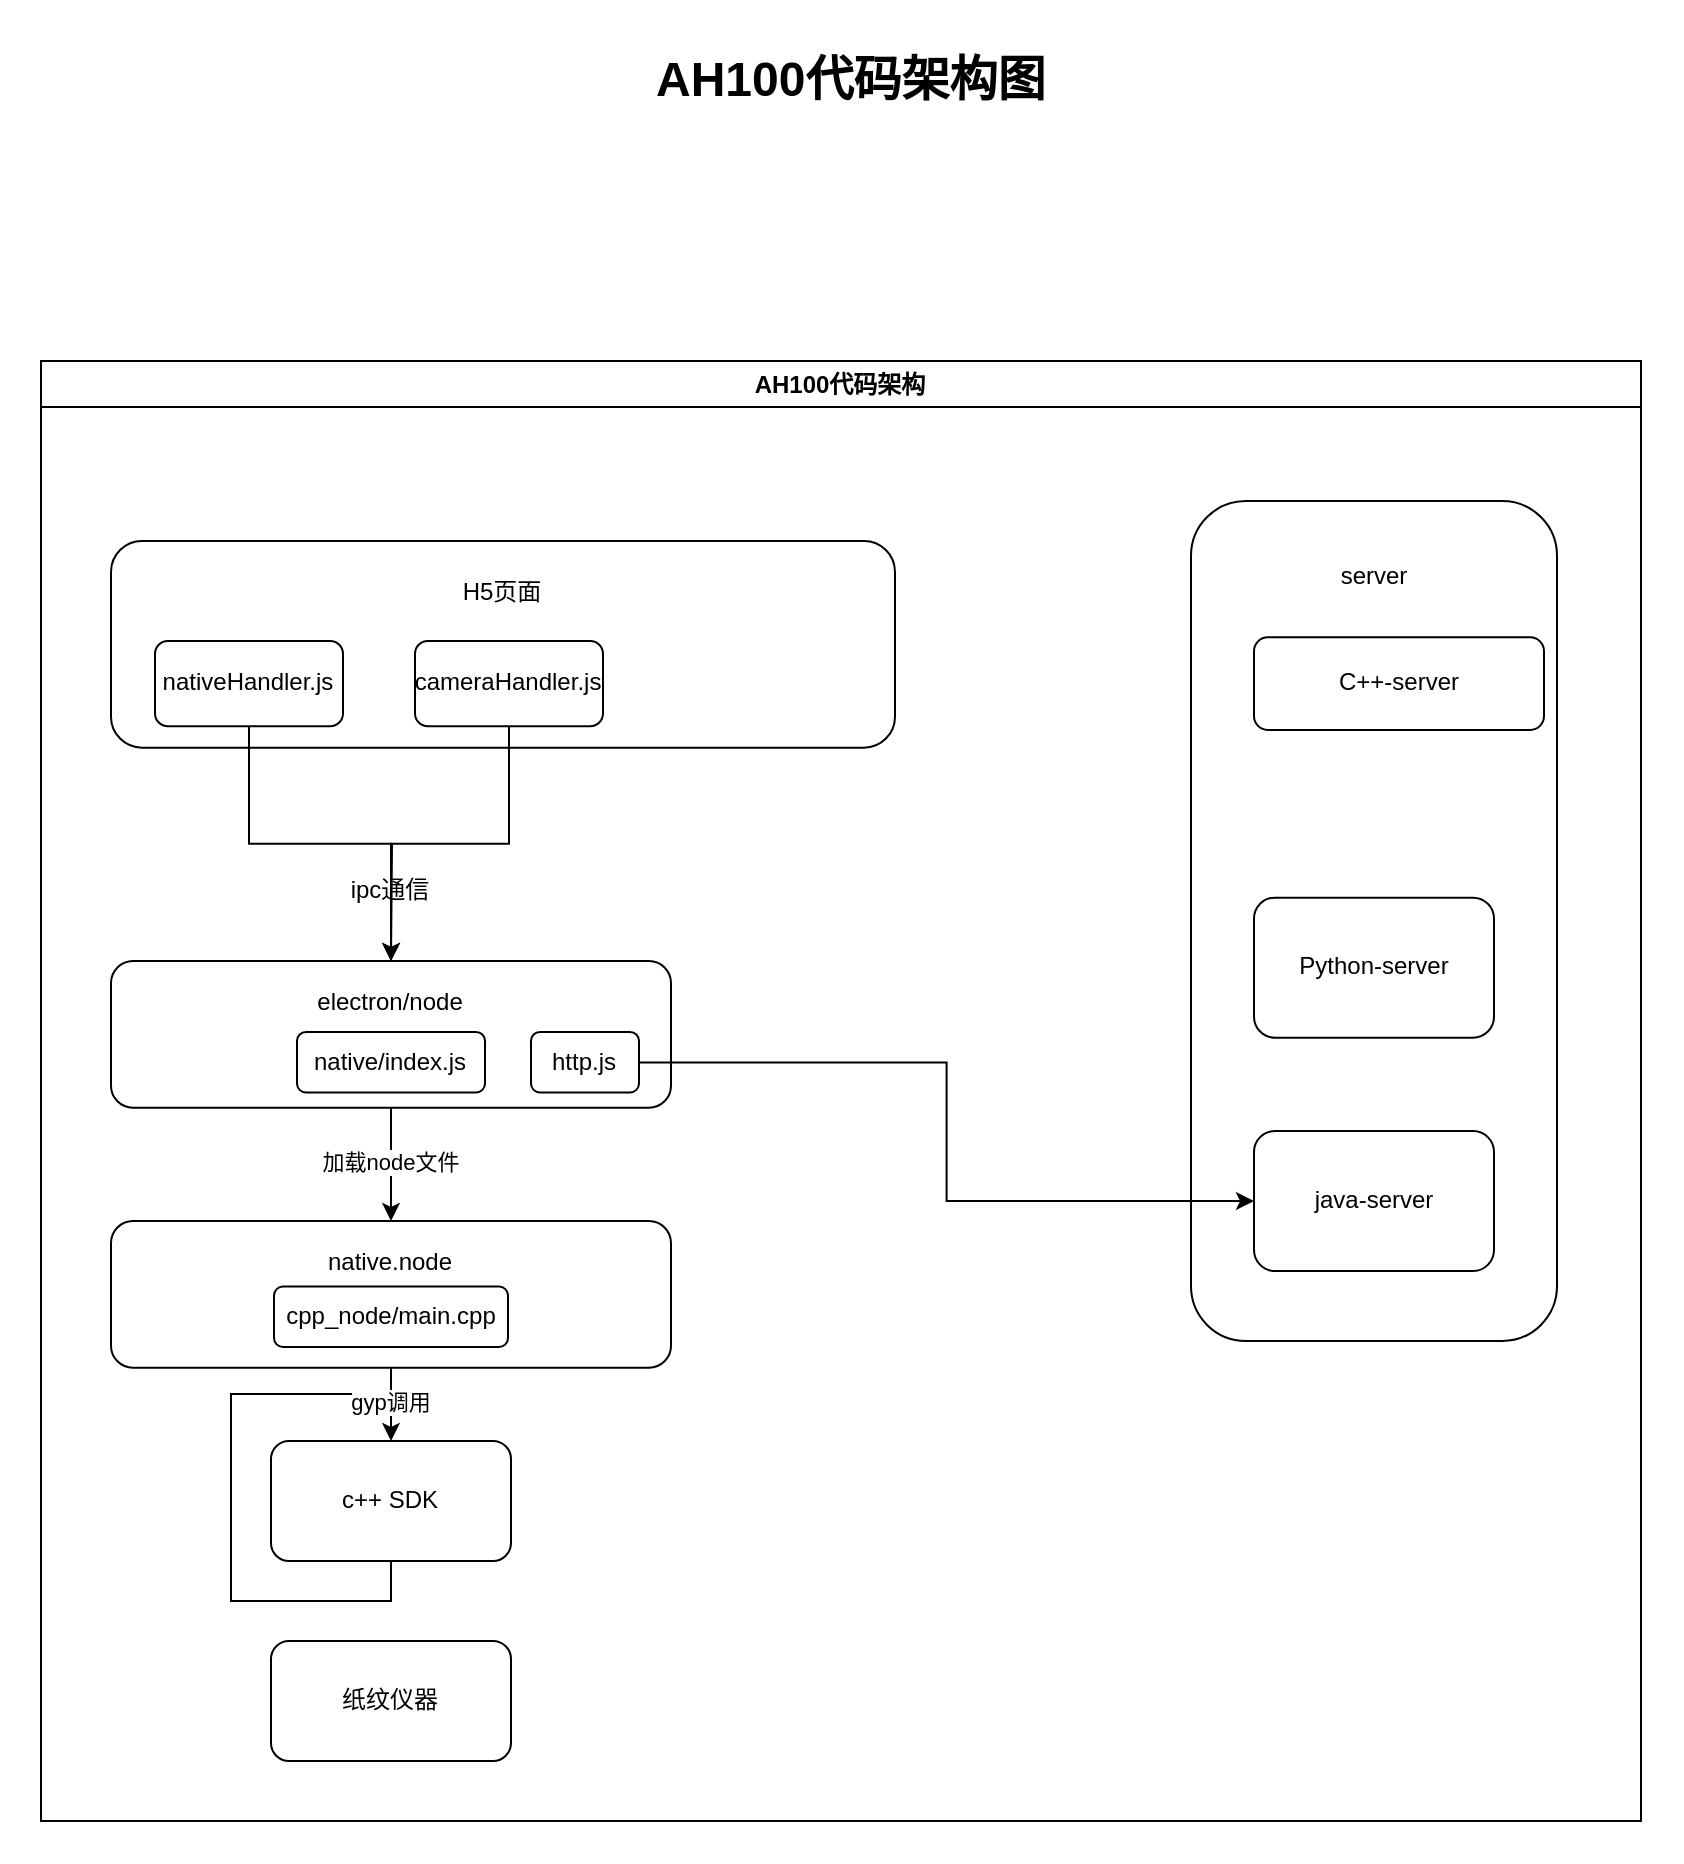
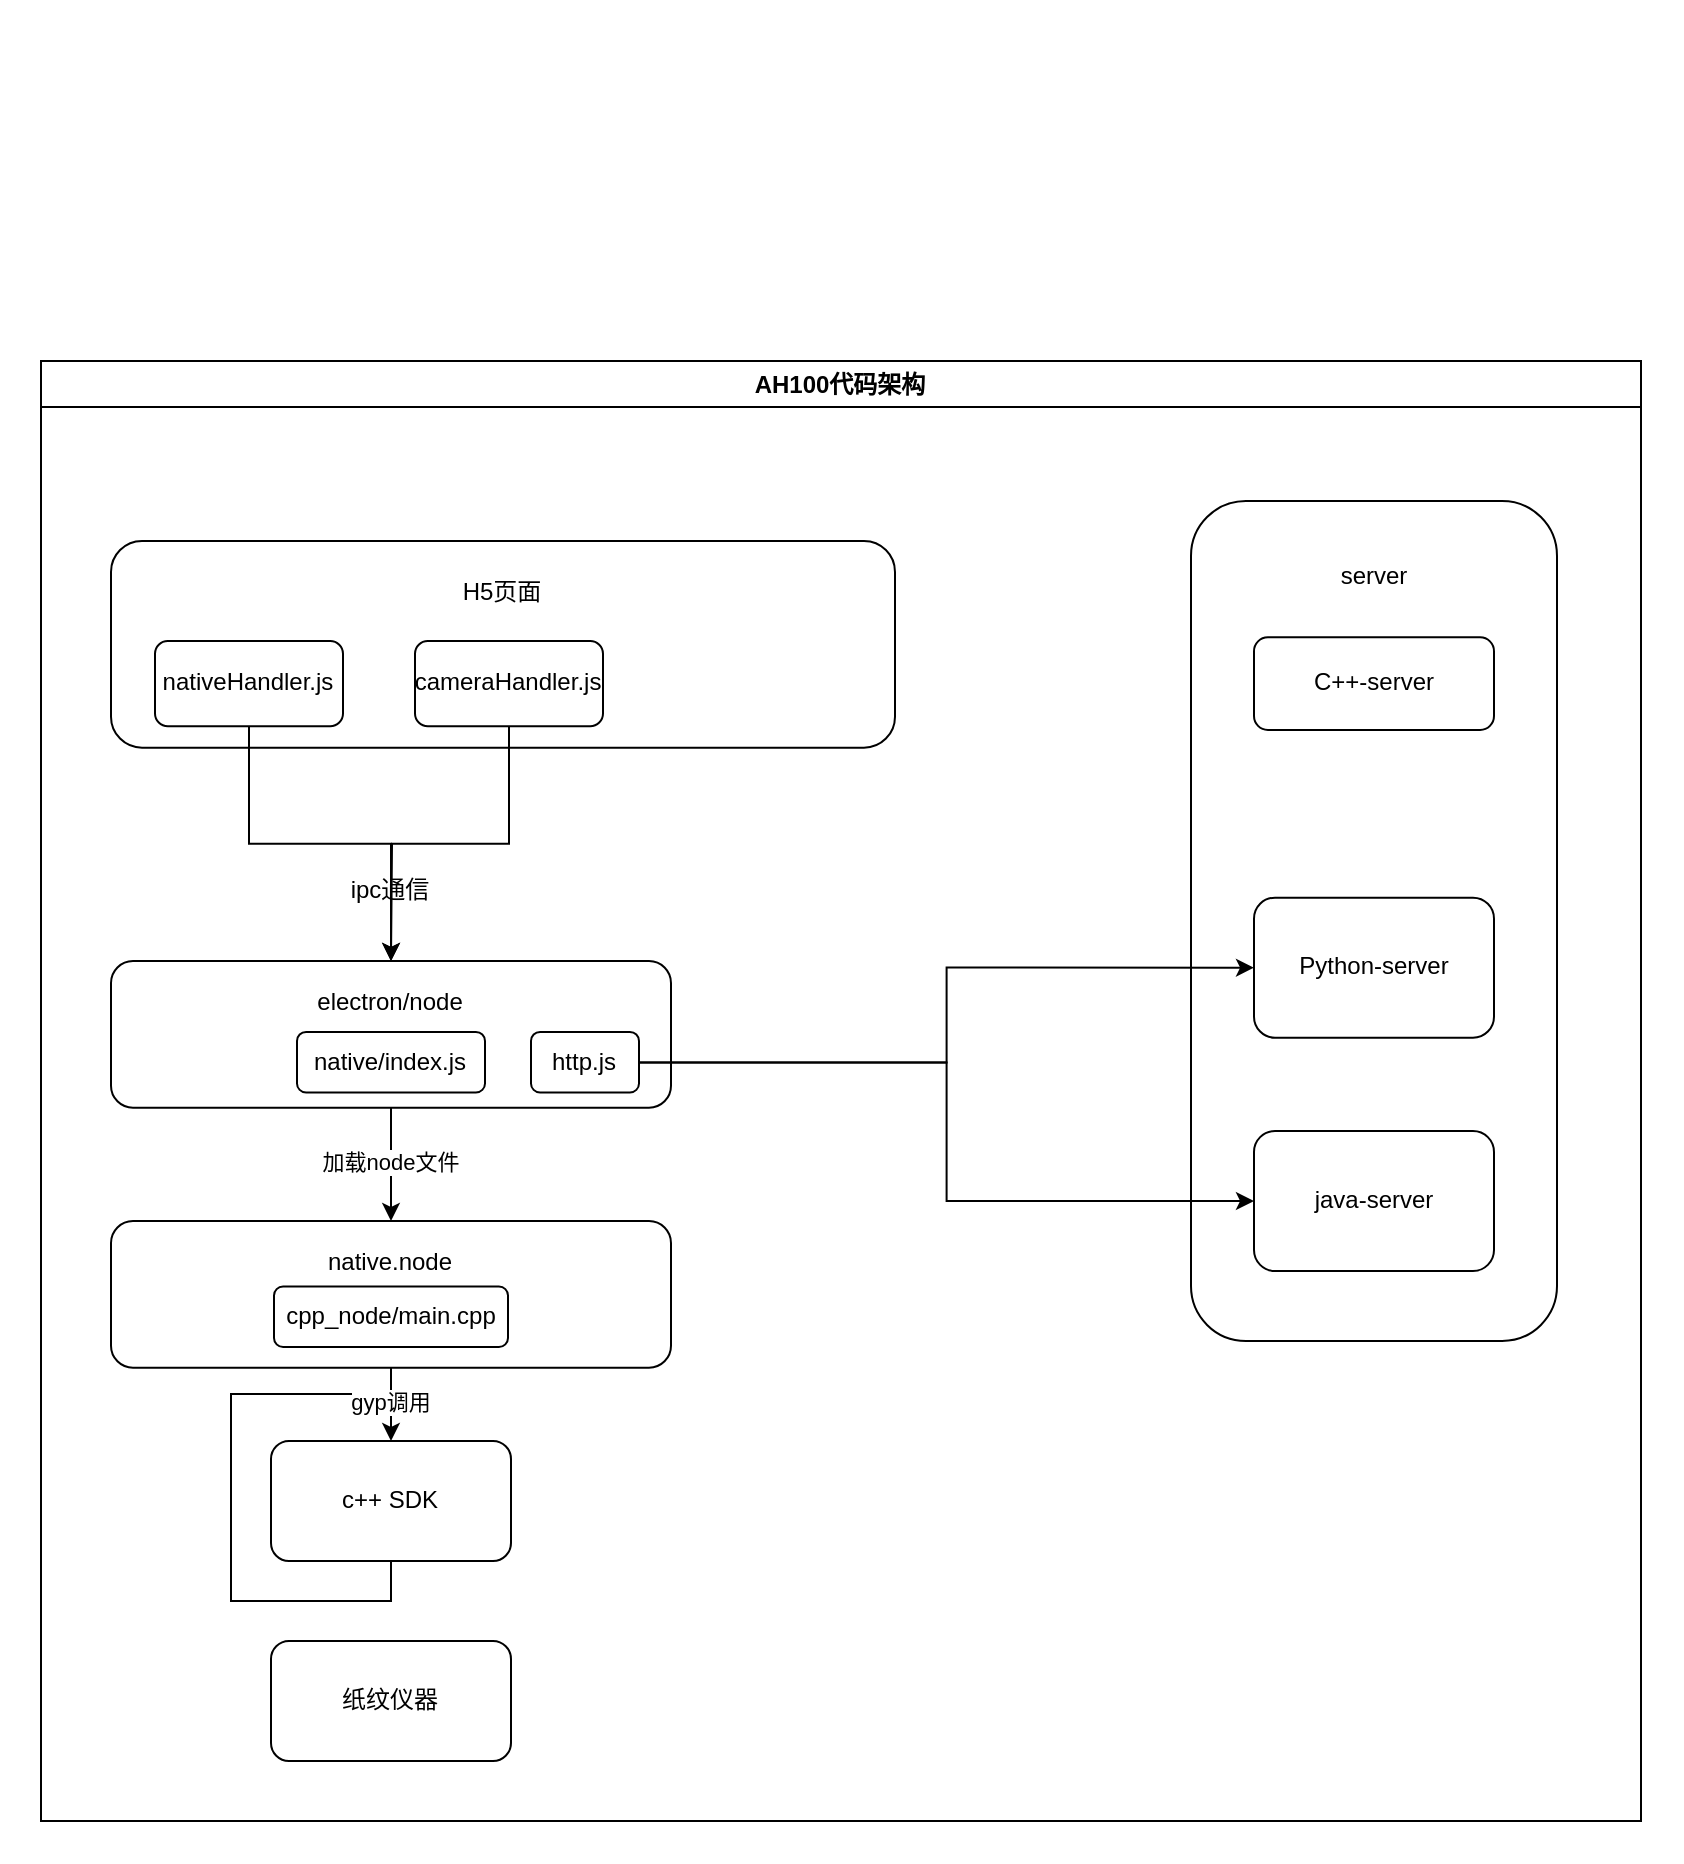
node "AH100代码架构图": removed
node "C++-server": size 290x93 -> 240x93
edge "http.js" -> "Python-server": added
